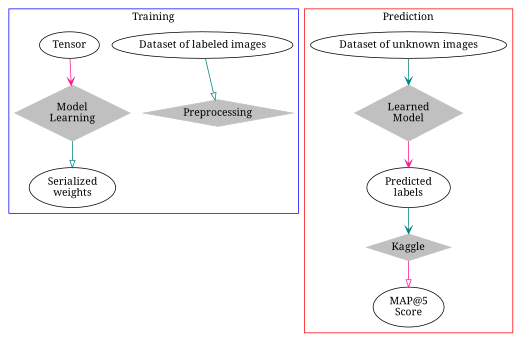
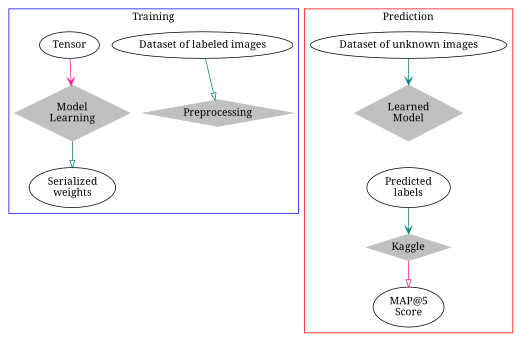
edge "Learned Model" -> "Predicted labels": removed
